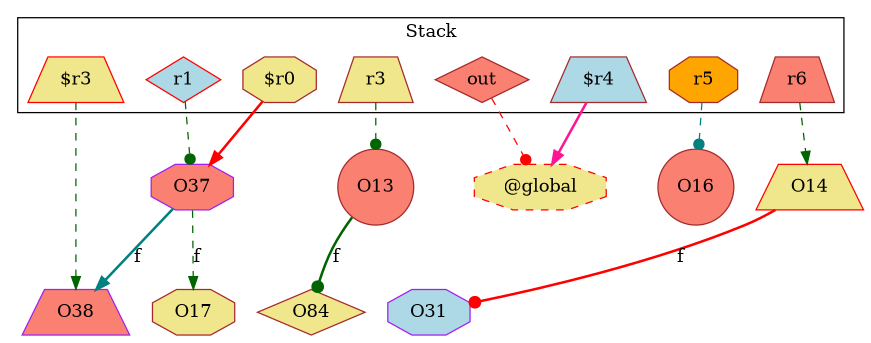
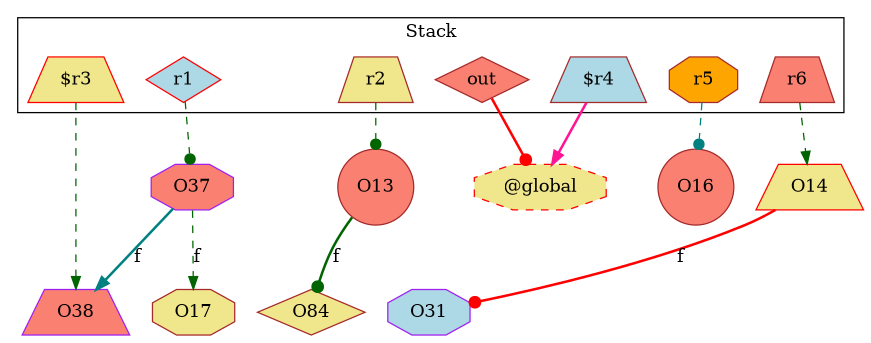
node "$r0": removed
node "r3": label "r3" -> "r2"
edge "out" -> "@global": style dashed -> bold
